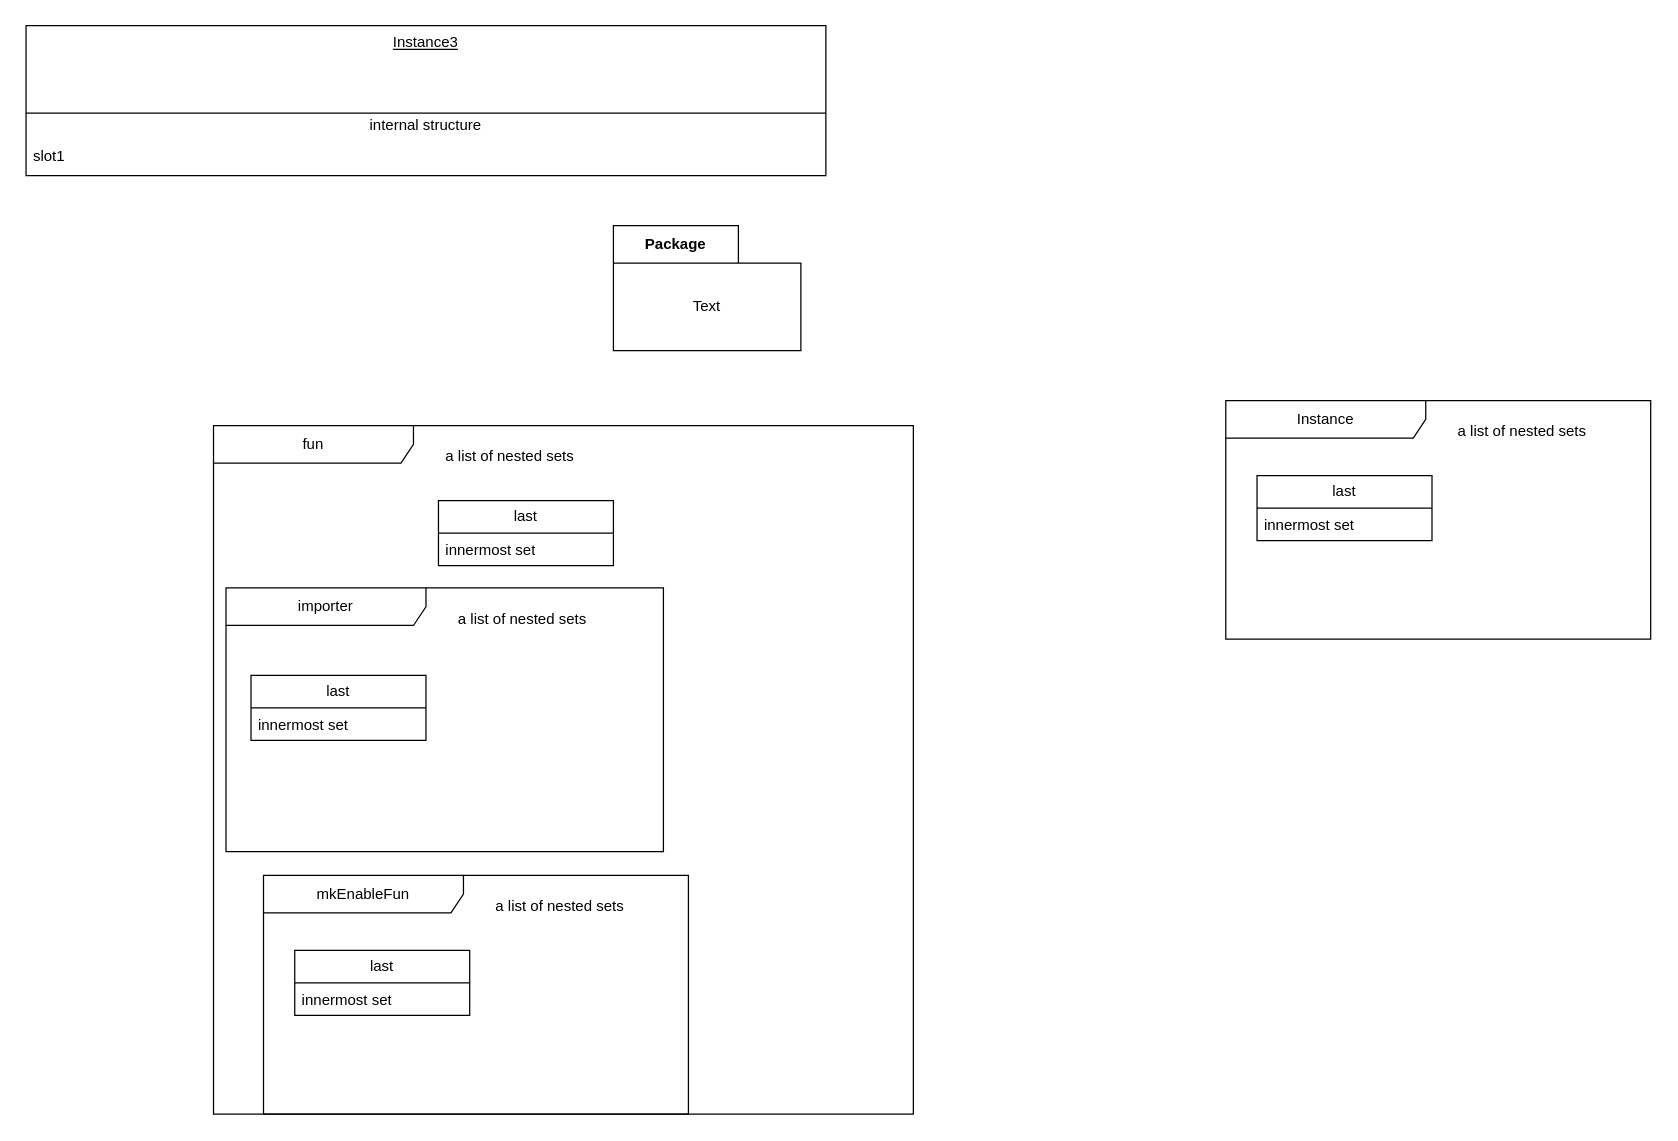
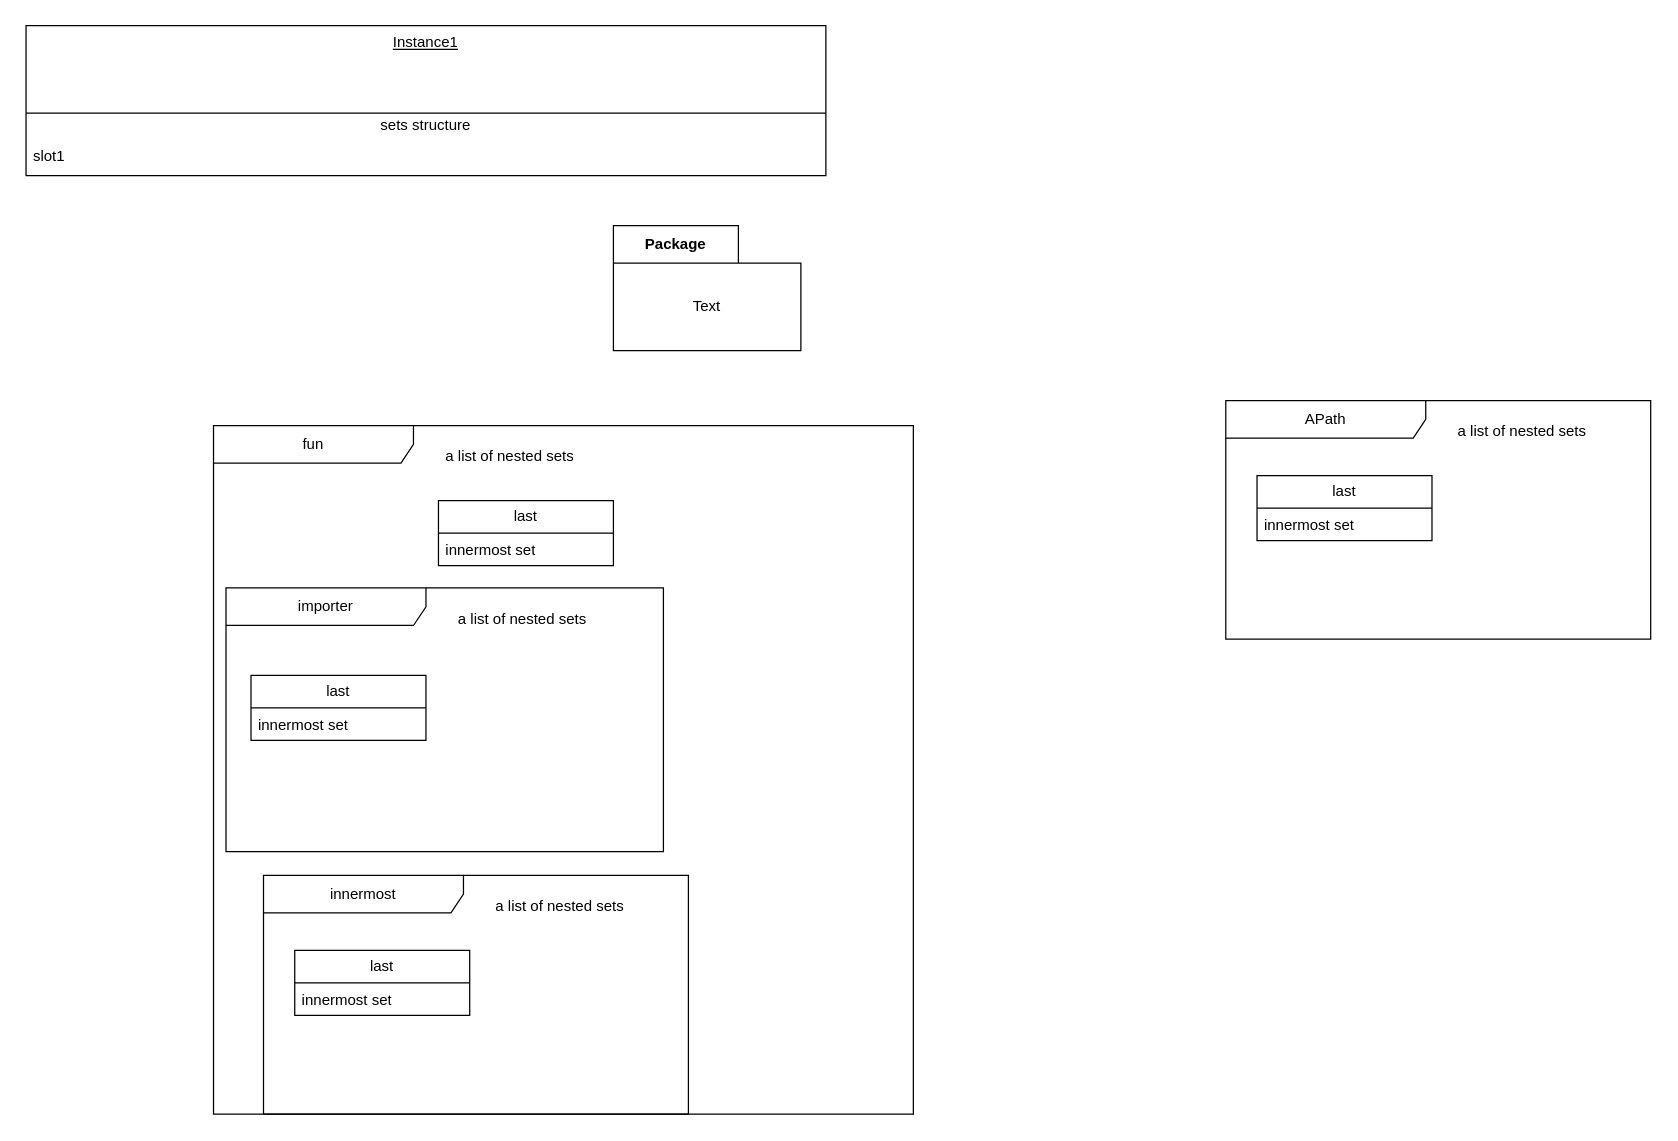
node "Instance3": label "Instance3" -> "Instance1"
node "internal structure": label "internal structure" -> "sets structure"
node "Instance": label "Instance" -> "APath"
node "mkEnableFun": label "mkEnableFun" -> "innermost"
